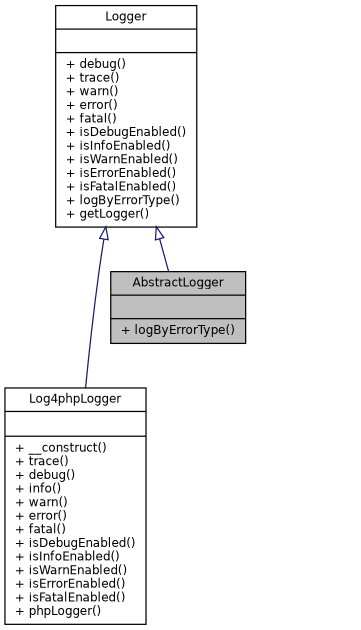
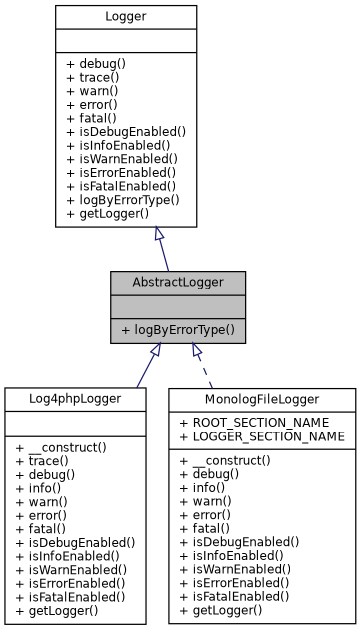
edge "Log4phpLogger" -> "Logger": now "Log4phpLogger" -> "AbstractLogger"
node "MonologFileLogger": added
node "Log4phpLogger": text "+ phpLogger()" -> "+ getLogger()"
